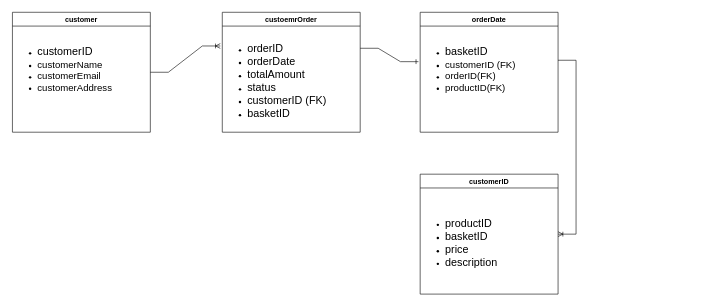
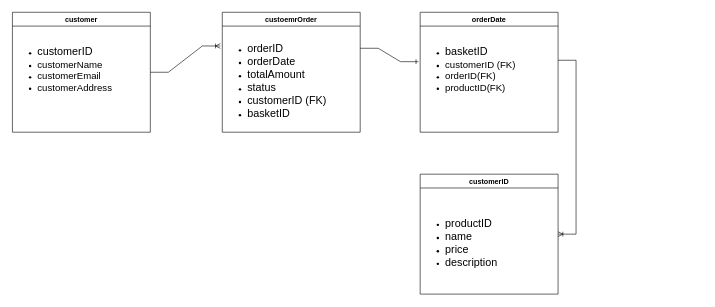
node "productID basketID price description": label "productID basketID price description" -> "productID name price description"
